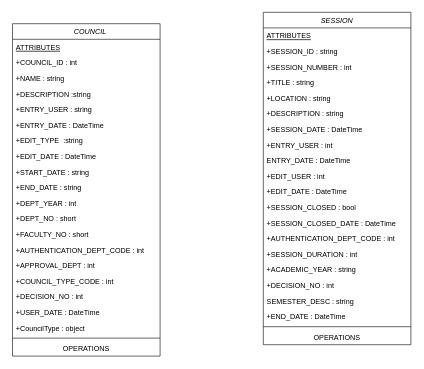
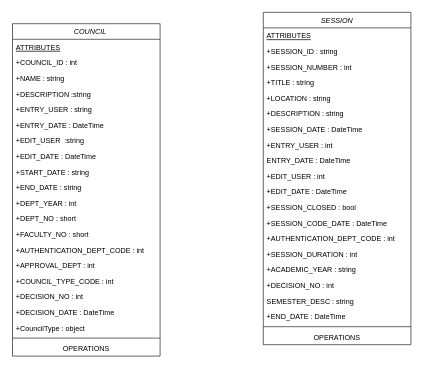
node "+EDIT_TYPE :string": label "+EDIT_TYPE :string" -> "+EDIT_USER :string"
node "+SESSION_CLOSED_DATE : DateTime": label "+SESSION_CLOSED_DATE : DateTime" -> "+SESSION_CODE_DATE : DateTime"
node "+USER_DATE : DateTime": label "+USER_DATE : DateTime" -> "+DECISION_DATE : DateTime"
